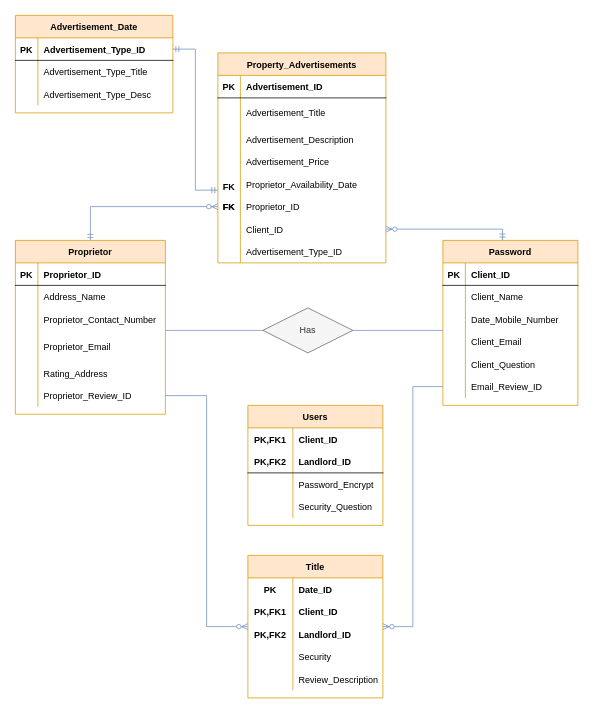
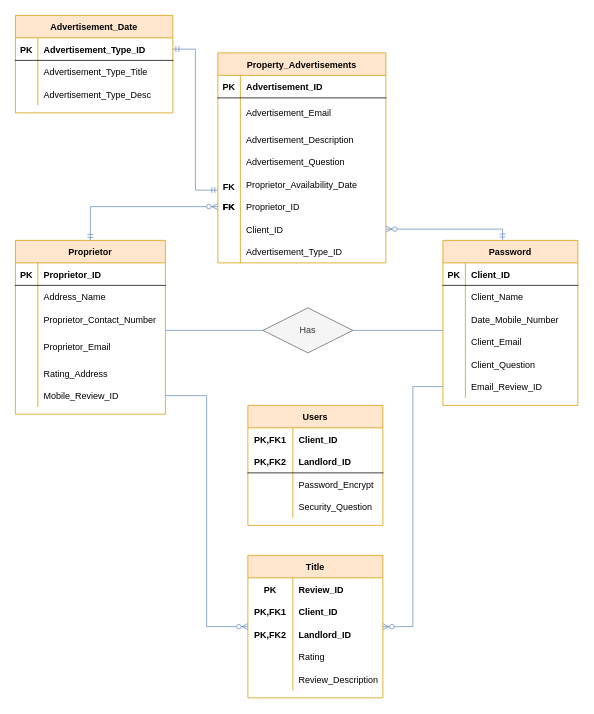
node "Advertisement_Title": label "Advertisement_Title" -> "Advertisement_Email"
node "Advertisement_Price": label "Advertisement_Price" -> "Advertisement_Question"
node "Proprietor_Review_ID": label "Proprietor_Review_ID" -> "Mobile_Review_ID"
node "Date_ID": label "Date_ID" -> "Review_ID"
node "Security": label "Security" -> "Rating"
